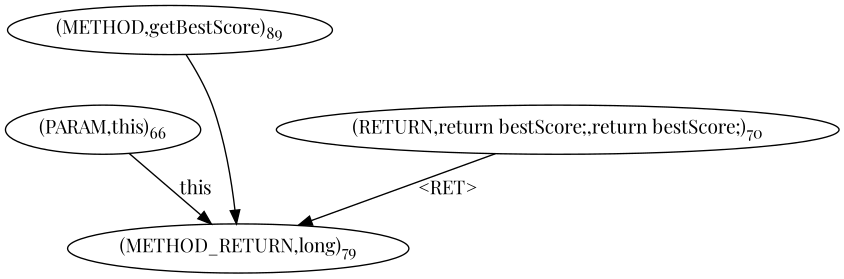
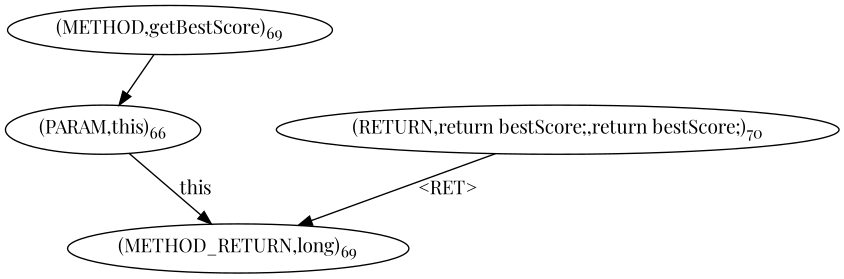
node "(METHOD,getBestScore)": text "89" -> "69"
edge "(METHOD,getBestScore)" -> "(METHOD_RETURN,long)": now "(METHOD,getBestScore)" -> "(PARAM,this)"
node "(METHOD_RETURN,long)": text "79" -> "69"
